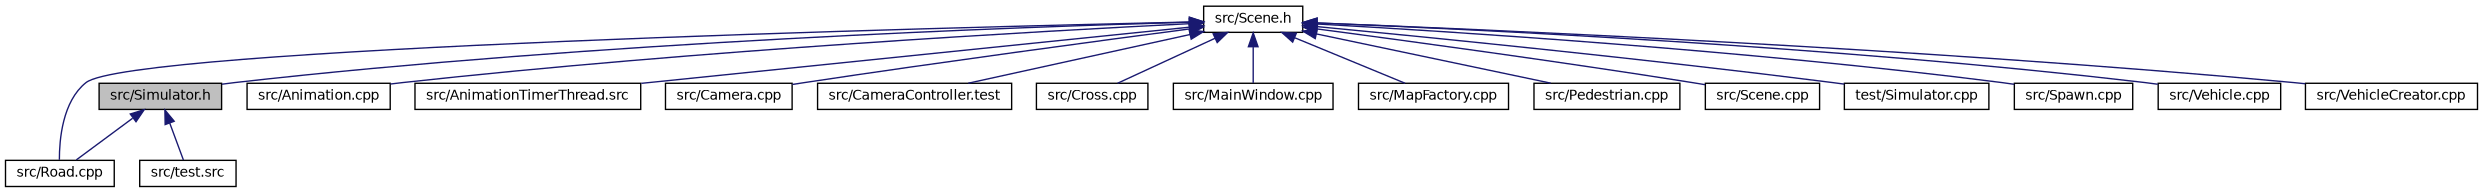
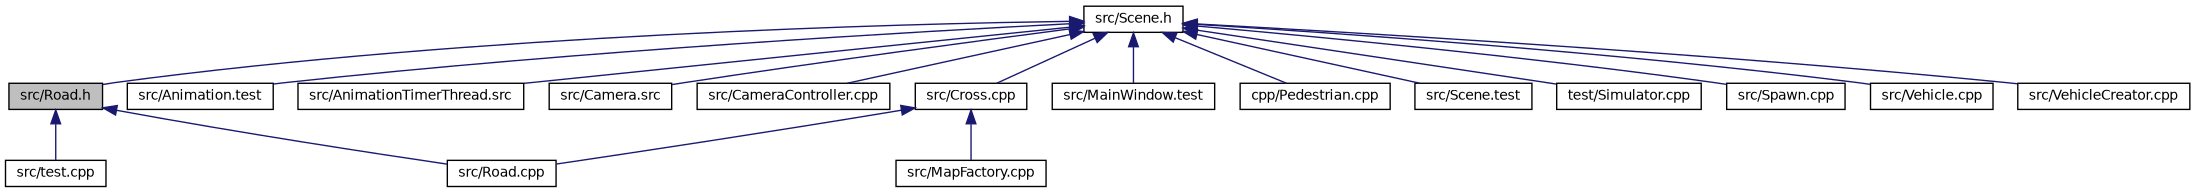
edge "src/Road.cpp" -> "src/Scene.h": now "src/Road.cpp" -> "src/Cross.cpp"
edge "src/MapFactory.cpp" -> "src/Scene.h": now "src/MapFactory.cpp" -> "src/Cross.cpp"
node "src/Simulator.h": label "src/Simulator.h" -> "src/Road.h"
node "src/Animation.cpp": label "src/Animation.cpp" -> "src/Animation.test"
node "src/Camera.cpp": label "src/Camera.cpp" -> "src/Camera.src"
node "src/CameraController.test": label "src/CameraController.test" -> "src/CameraController.cpp"
node "src/MainWindow.cpp": label "src/MainWindow.cpp" -> "src/MainWindow.test"
node "src/Pedestrian.cpp": label "src/Pedestrian.cpp" -> "cpp/Pedestrian.cpp"
node "src/Scene.cpp": label "src/Scene.cpp" -> "src/Scene.test"
node "src/test.src": label "src/test.src" -> "src/test.cpp"
